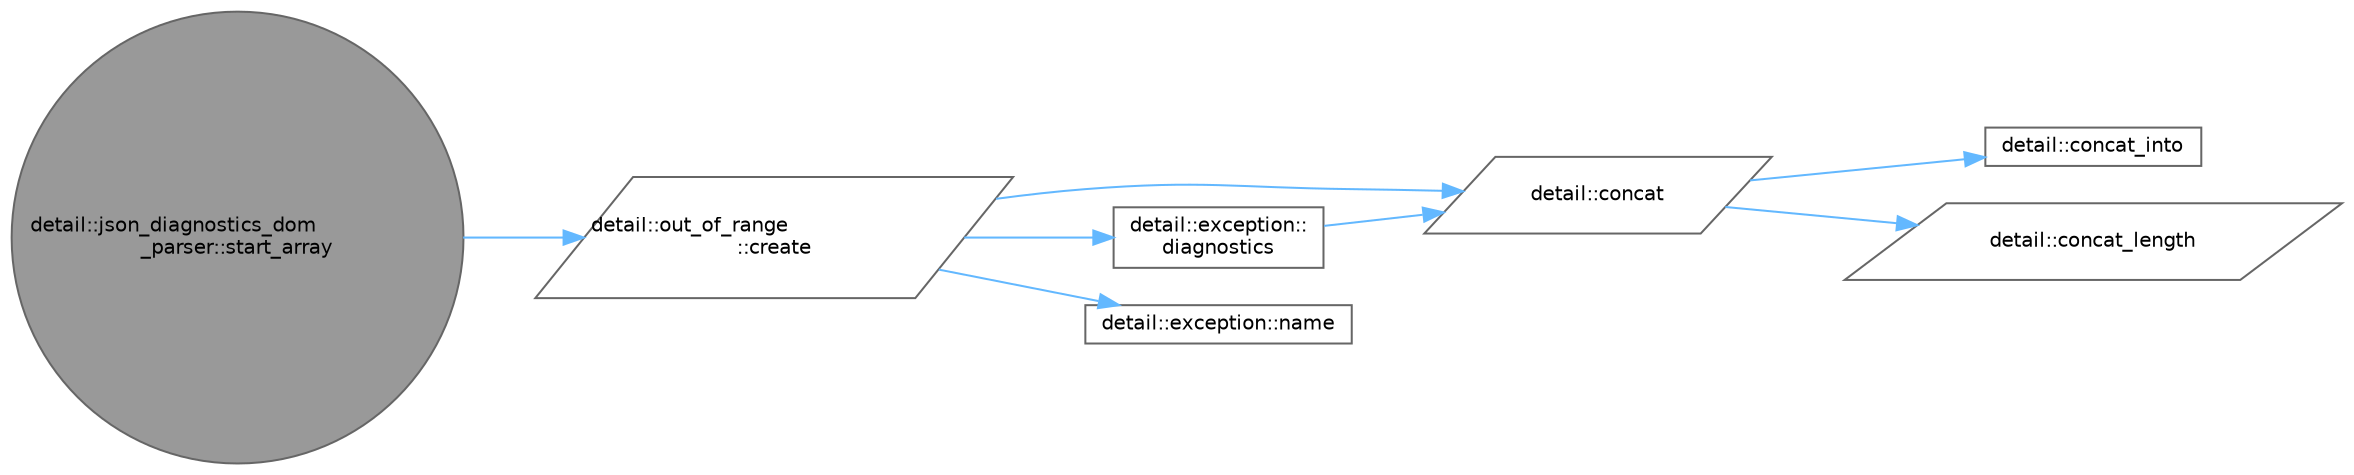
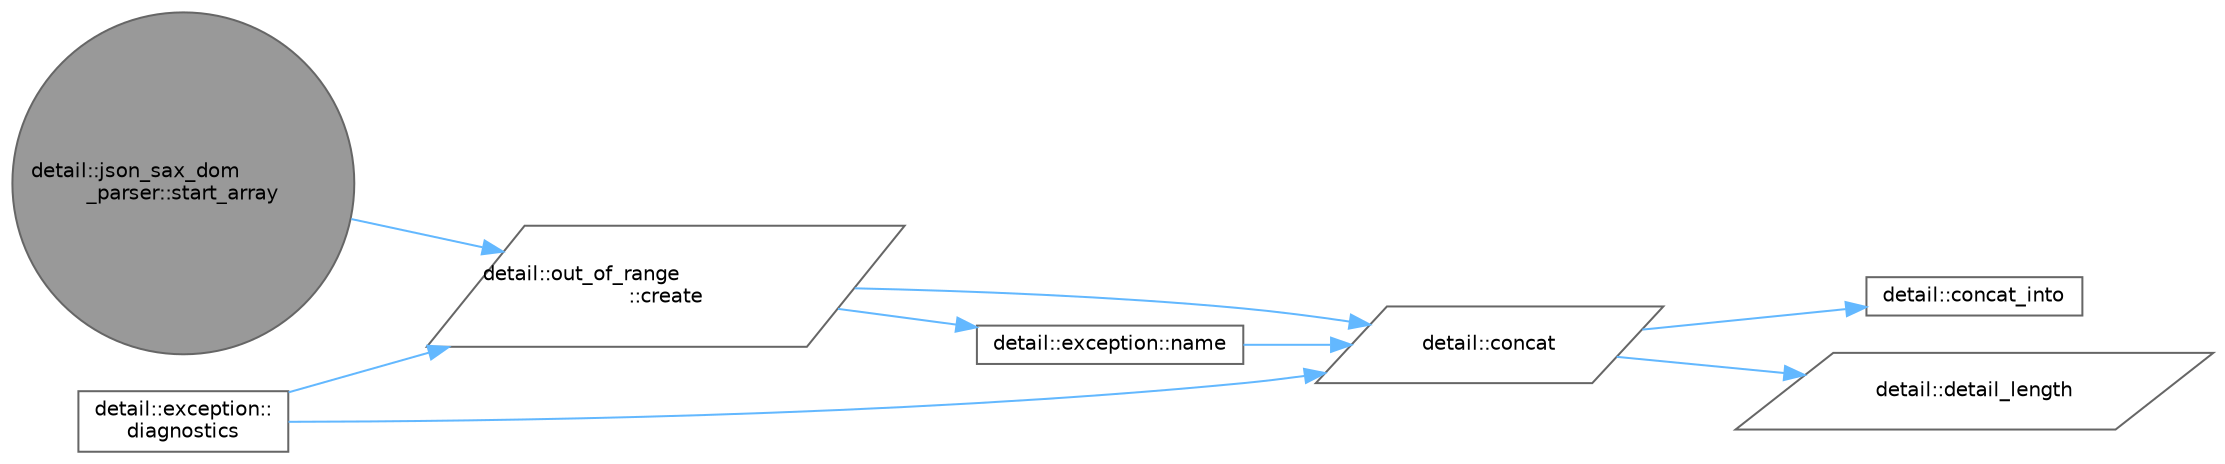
node "detail::json_diagnostics_dom _parser::start_array": label "detail::json_diagnostics_dom _parser::start_array" -> "detail::json_sax_dom _parser::start_array"
edge "detail::out_of_range ::create" -> "detail::exception:: diagnostics": reversed
node "detail::concat_length": label "detail::concat_length" -> "detail::detail_length"
edge "detail::exception::name" -> "detail::concat": added
